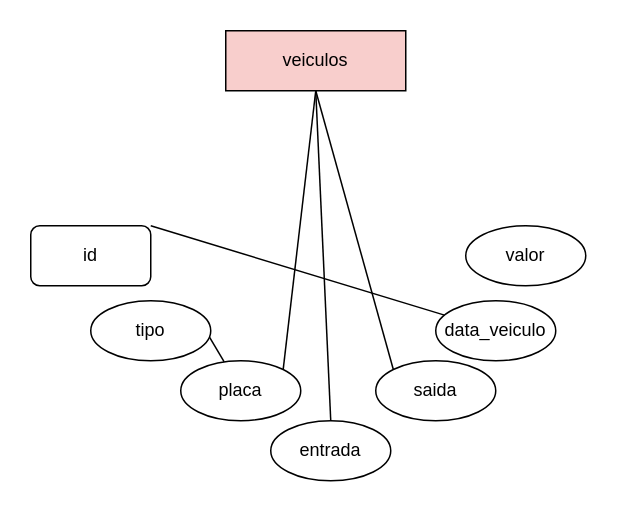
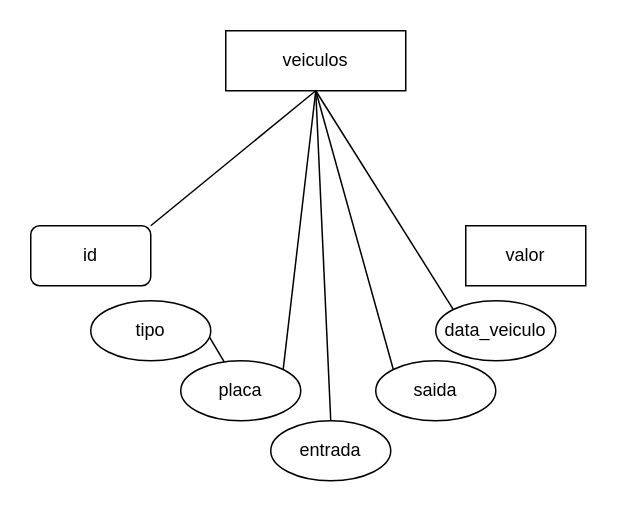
node "veiculos": fillcolor #f8cecc -> #ffffff
edge "veiculos" -- "data_veiculo": added
node "valor": shape ellipse -> rectangle
edge "id" -- "data_veiculo": now "id" -- "veiculos"
